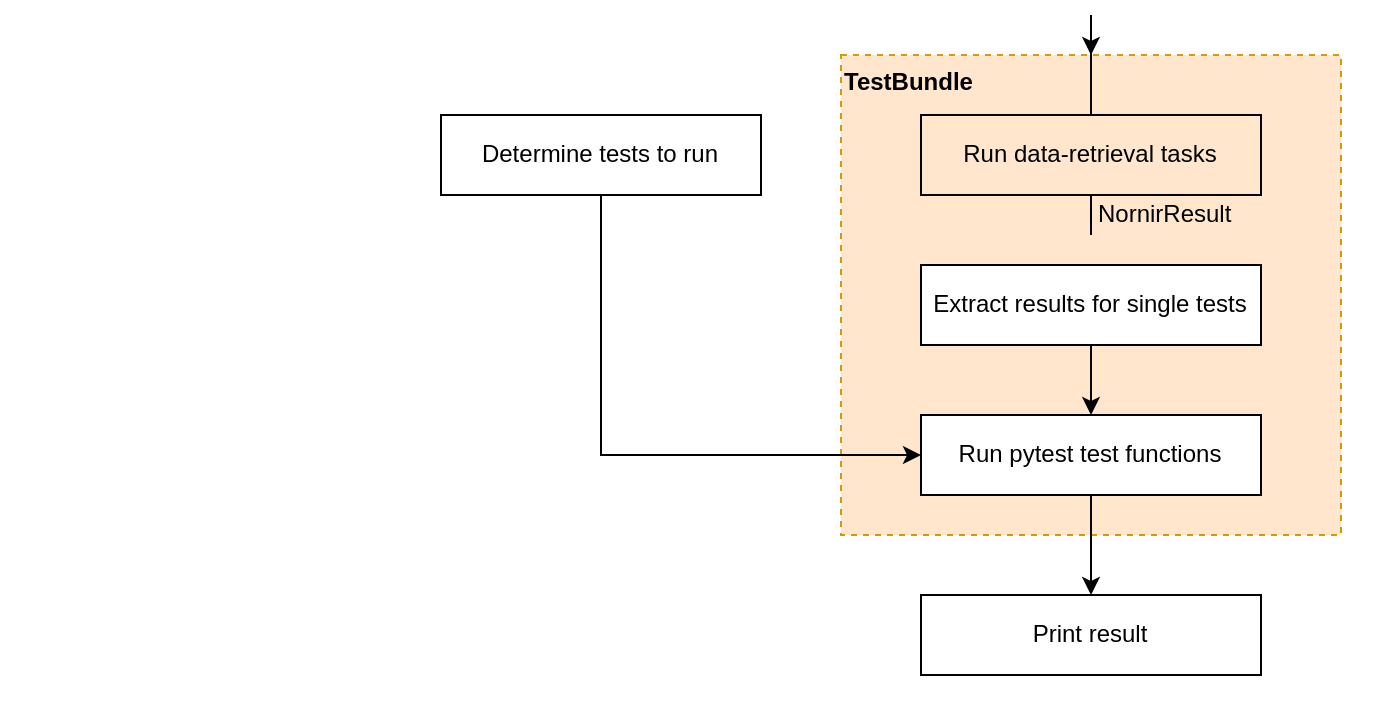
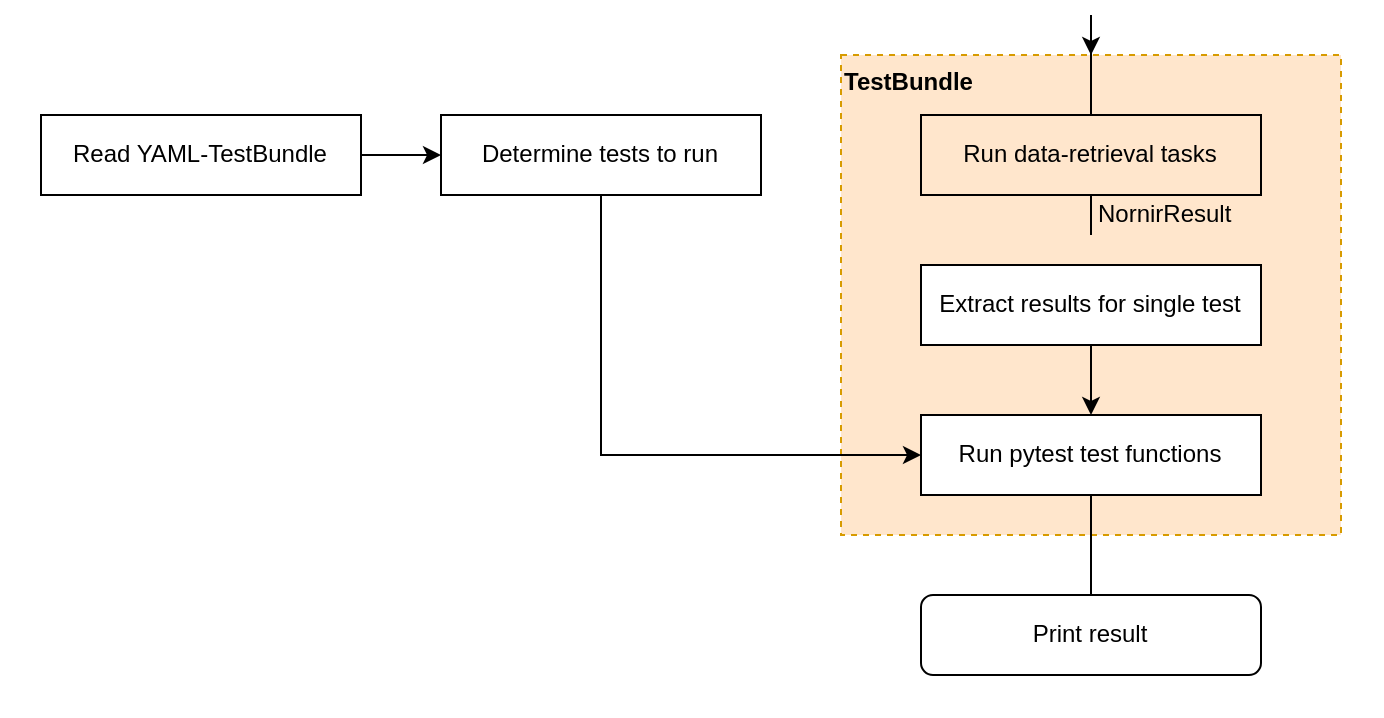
node "Read YAML-TestBundle": added
edge "Read YAML-TestBundle" -> "Determine tests to run": added
node "Extract results for single tests": label "Extract results for single tests" -> "Extract results for single test"
edge "Run pytest test functions" -> "Print result": arrowhead classic -> none
node "Print result": shape rectangle -> rounded rectangle
